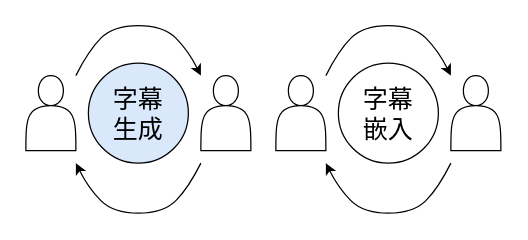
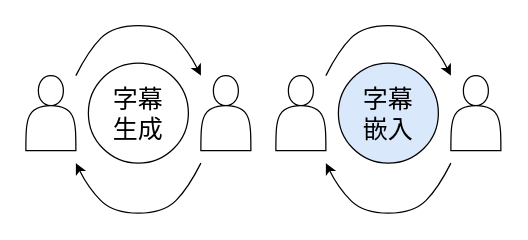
node "字幕 生成": fillcolor #dae8fc -> #ffffff
node "字幕 嵌入": fillcolor #ffffff -> #dae8fc
